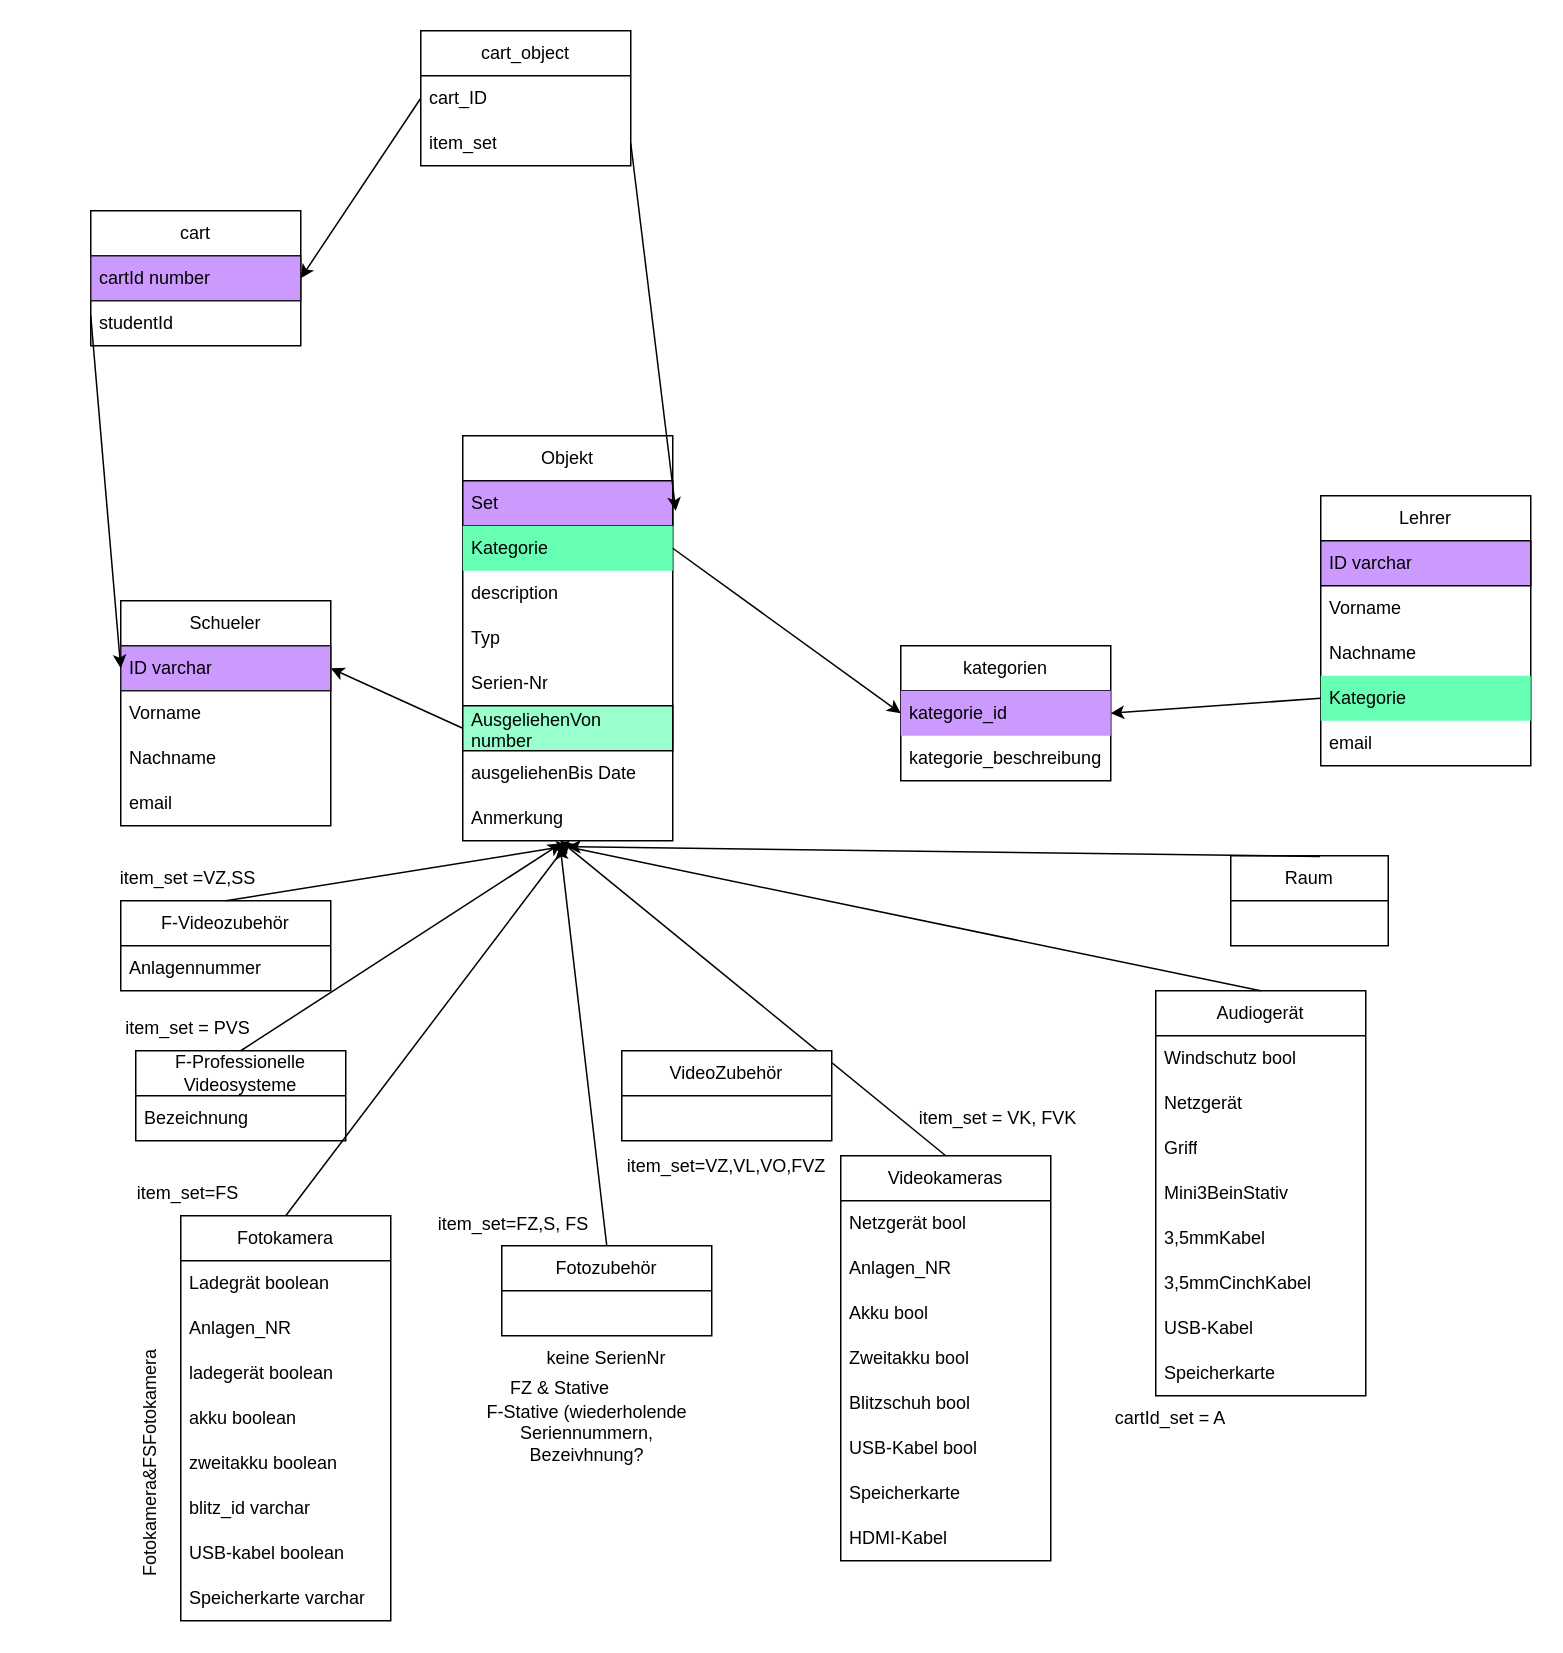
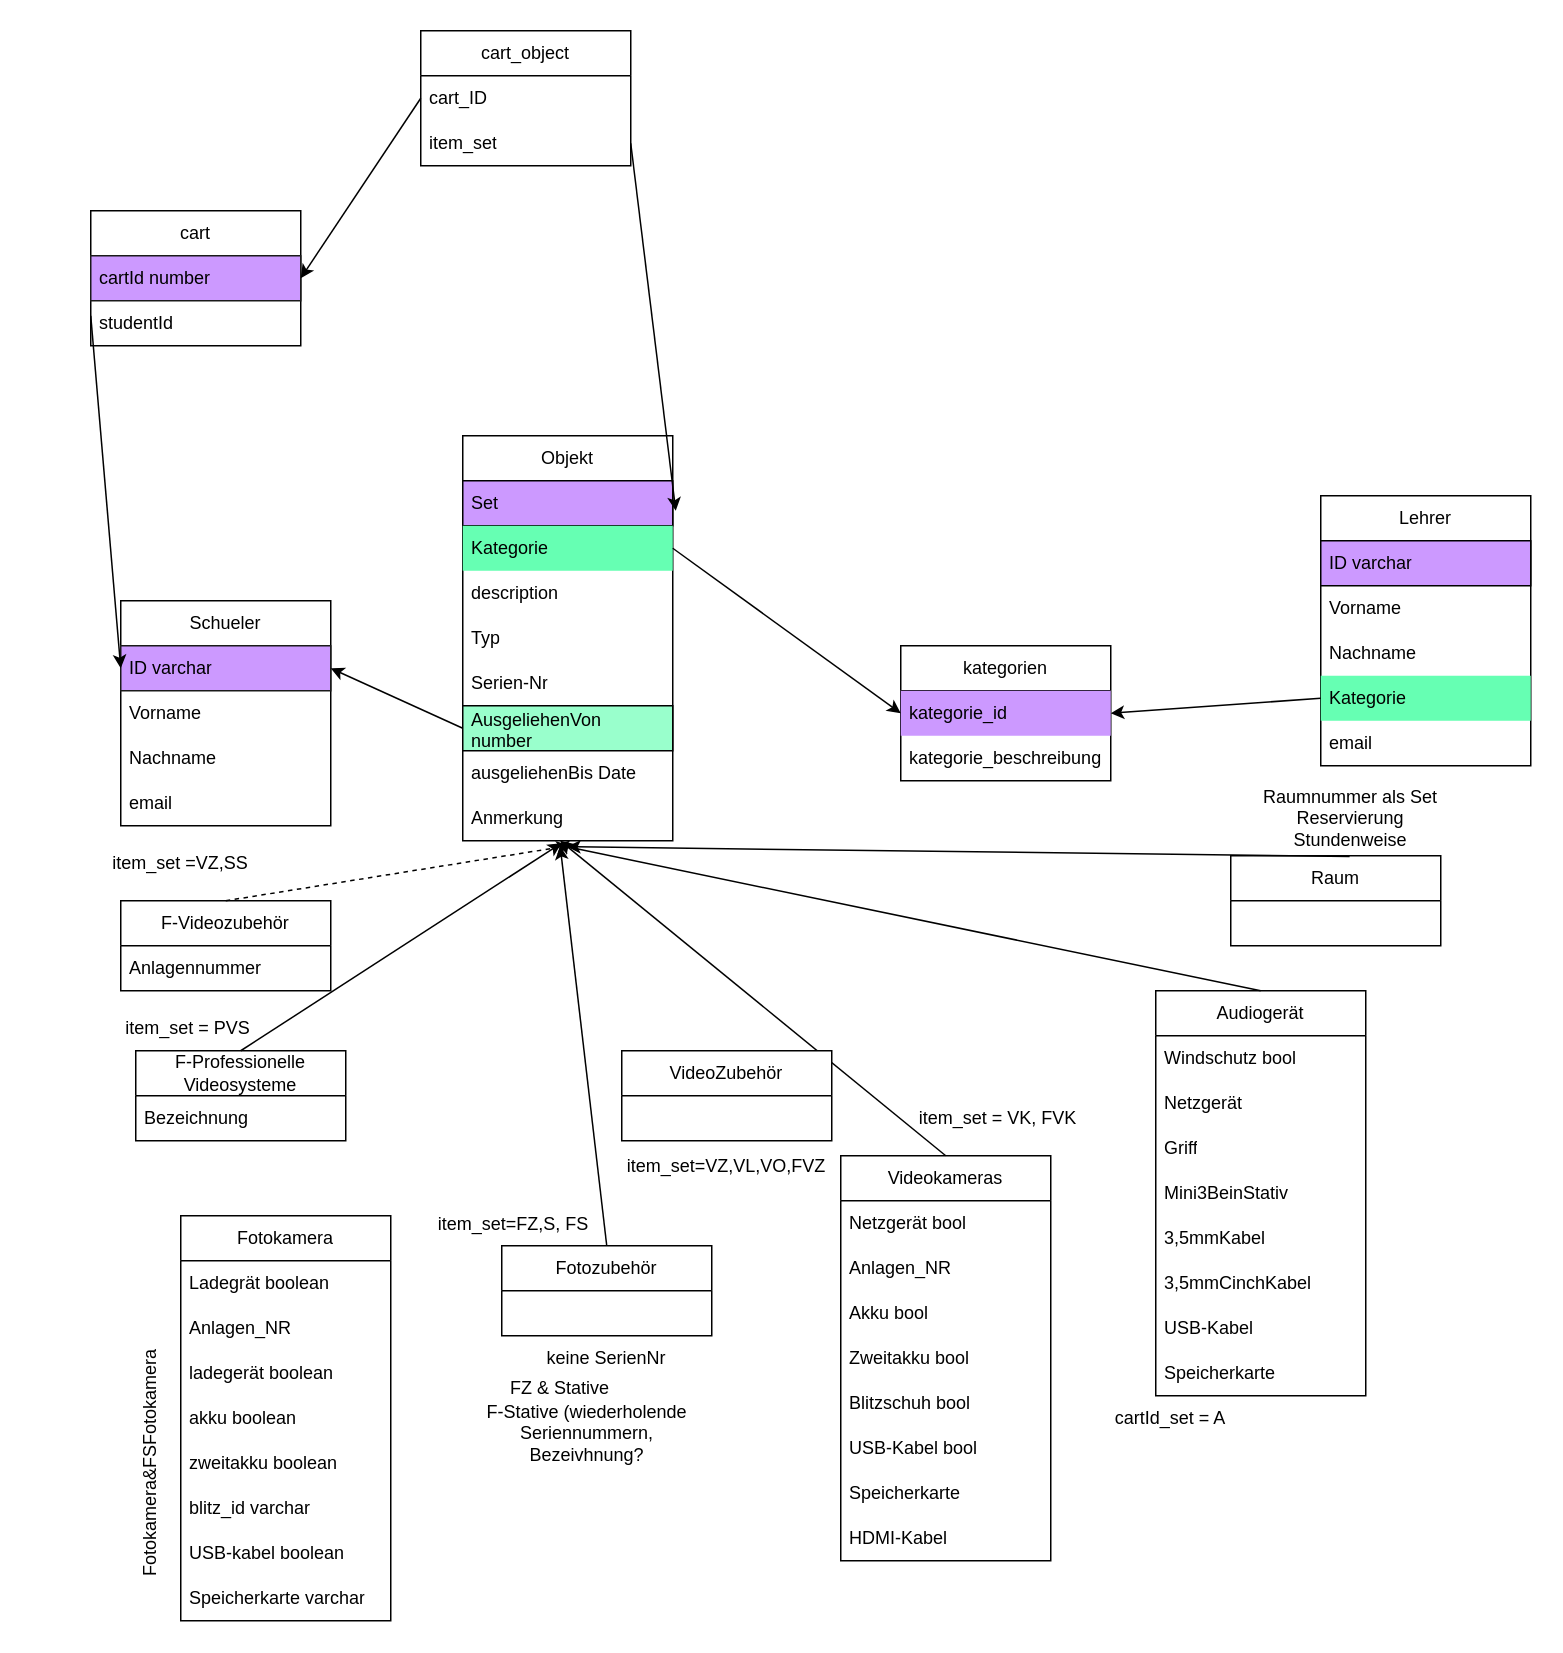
node "Raumnummer als Set Reservierung Stundenweise": added
edge "F-Videozubehör" -> "Anmerkung": style solid -> dashed
node "item_set =VZ,SS": moved (188, 878) -> (181, 863)
node "Raum": size 158x90 -> 210x90
edge "Fotokamera" -> "Anmerkung": removed
node "item_set=FS": removed
